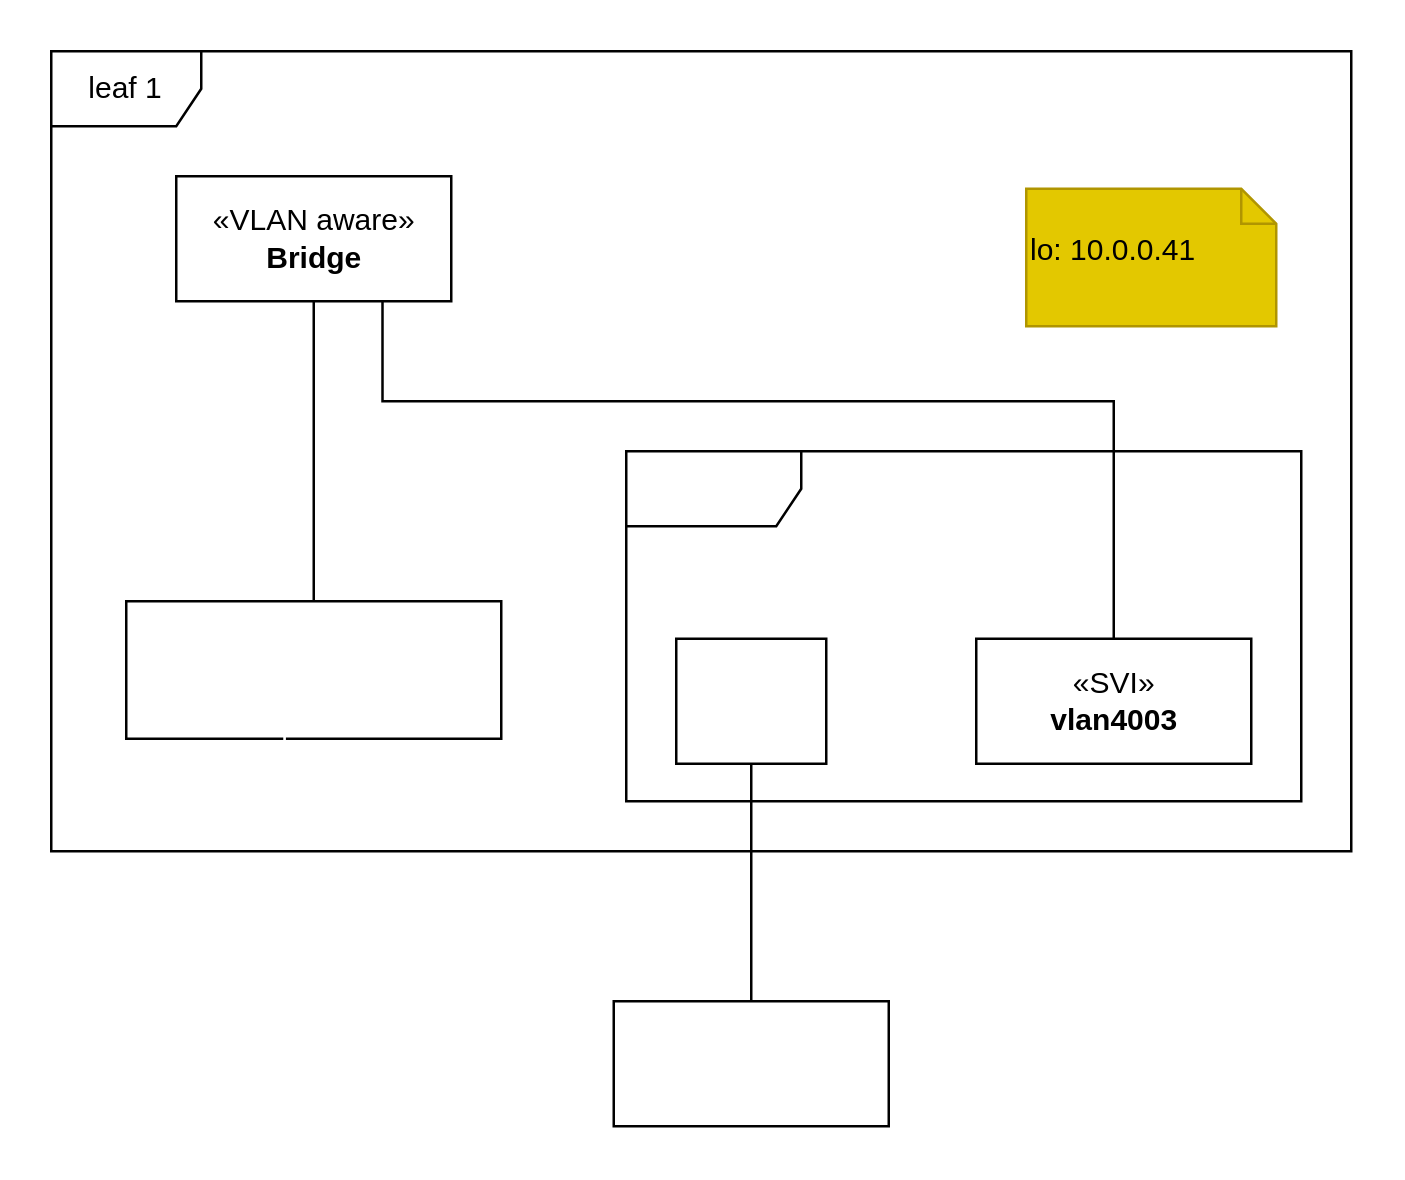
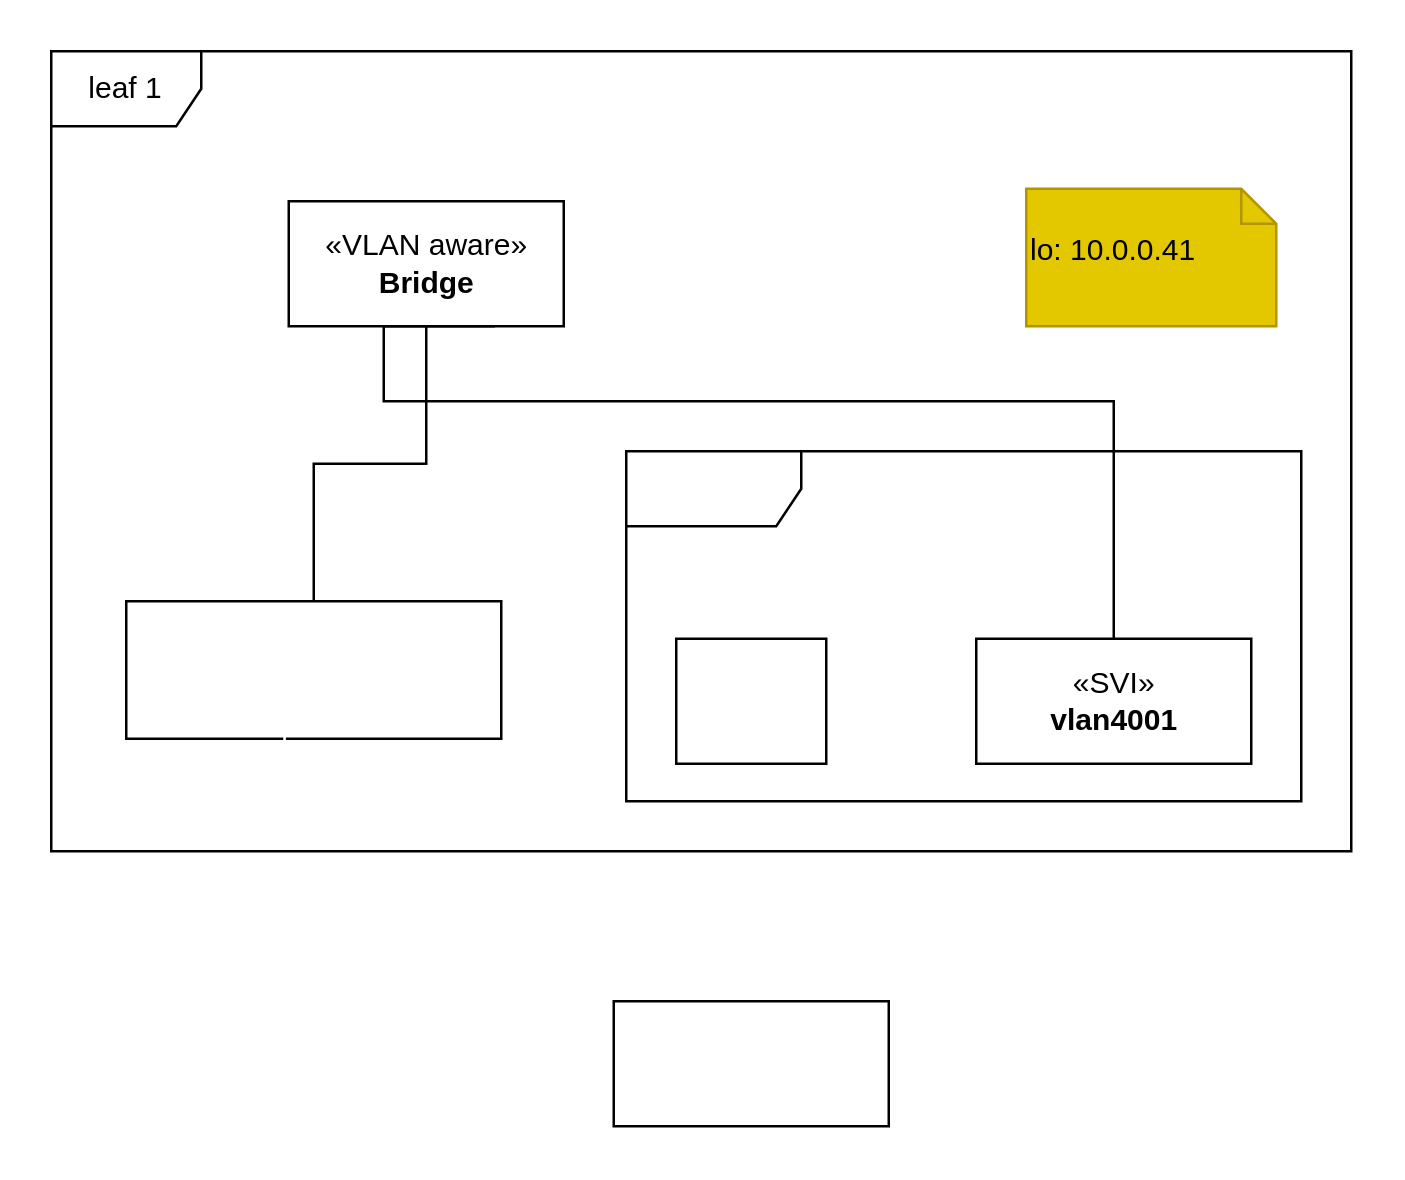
node "«VLAN aware» Bridge": moved (314, 239) -> (426, 264)
node "«SVI» vlan4003": label "«SVI» vlan4003" -> "«SVI» vlan4001"
edge "swp1" -- "Device 1": removed
